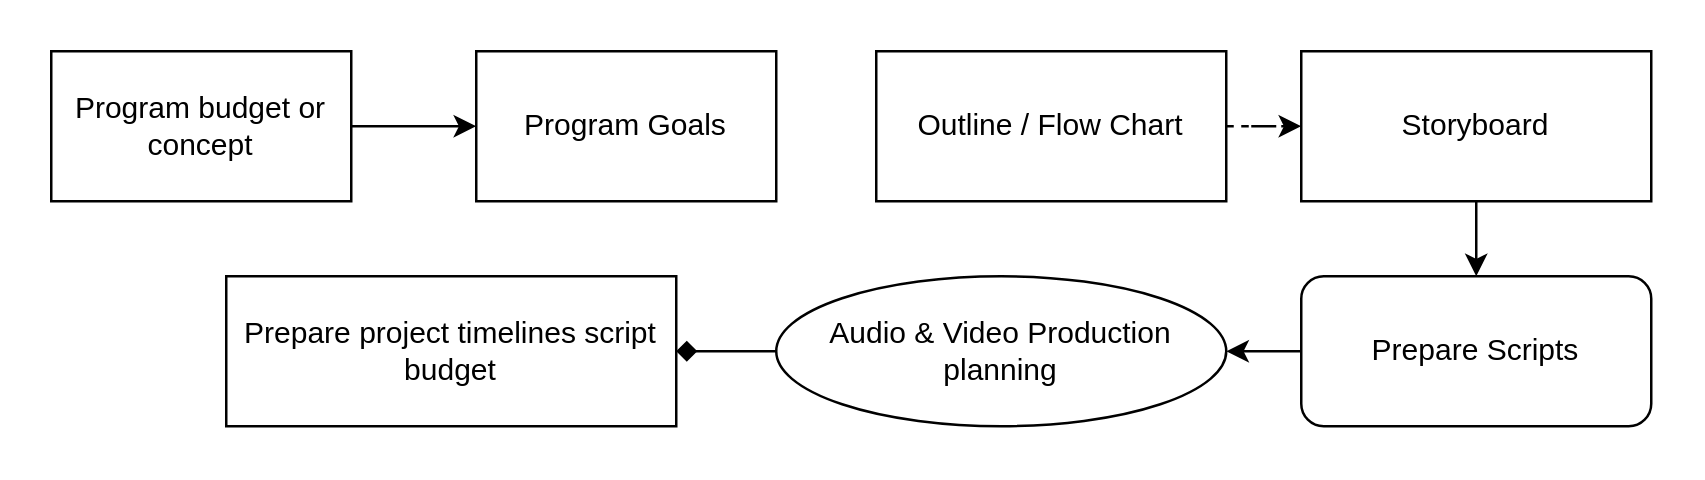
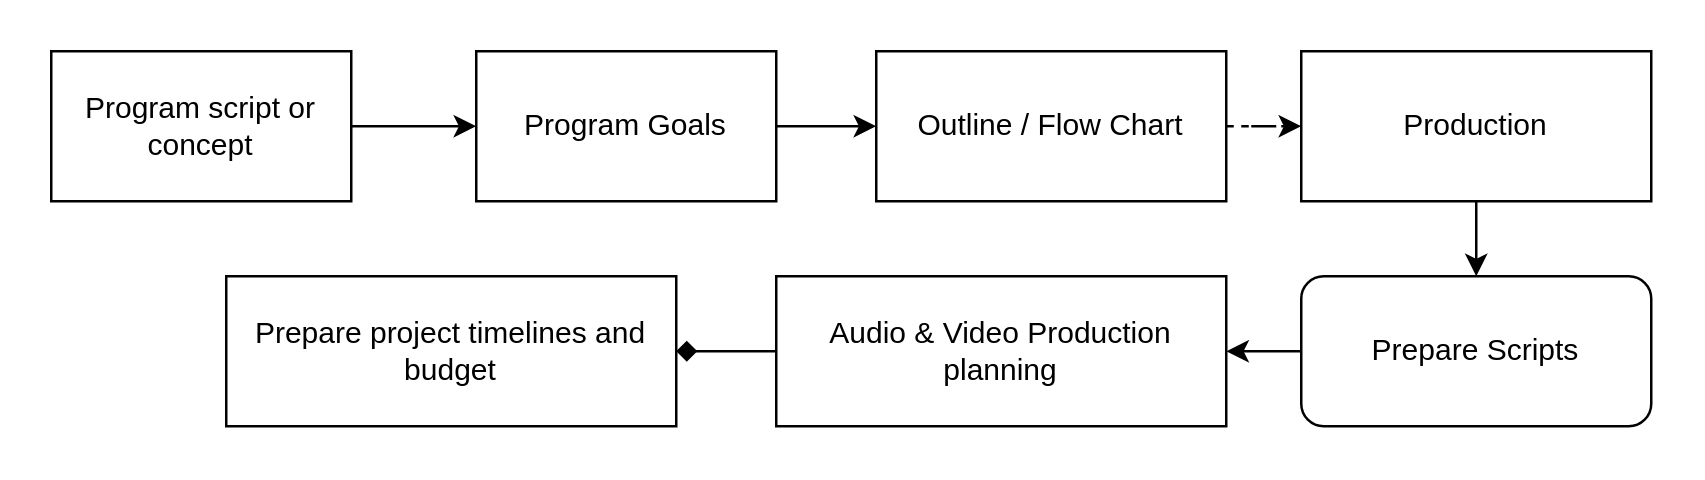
node "Program budget or concept": label "Program budget or concept" -> "Program script or concept"
edge "Program Goals" -> "Outline / Flow Chart": added
node "Storyboard": label "Storyboard" -> "Production"
node "Prepare project timelines script budget": label "Prepare project timelines script budget" -> "Prepare project timelines and budget"
node "Audio & Video Production planning": shape ellipse -> rectangle
